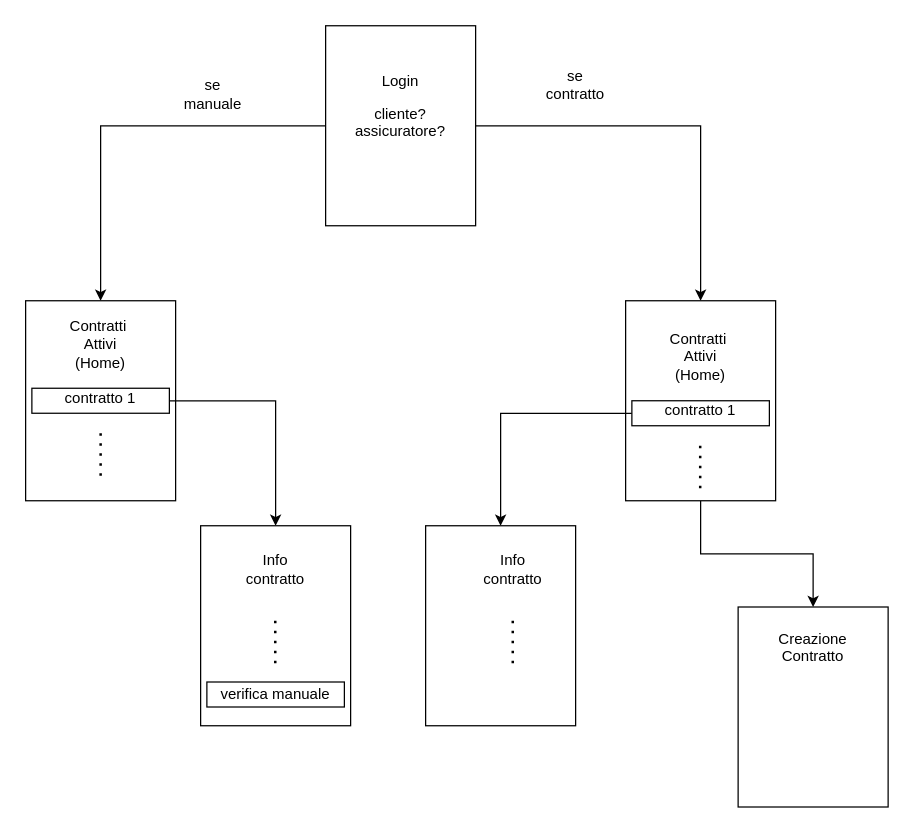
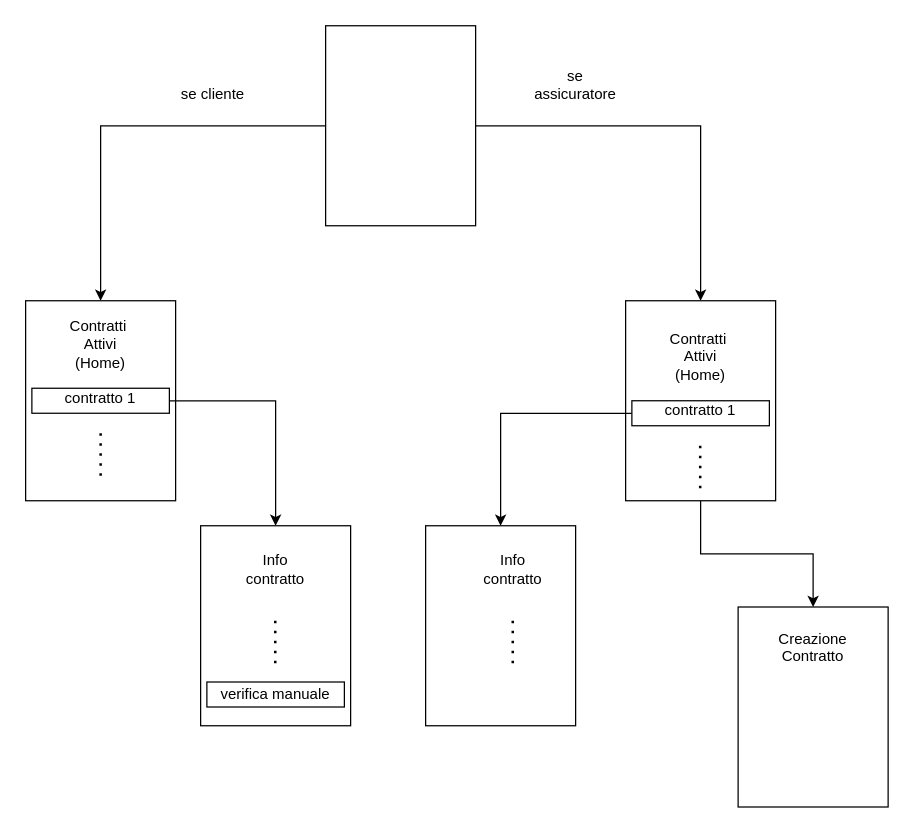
node "Login": removed
node "se manuale": label "se manuale" -> "se cliente"
node "se contratto": label "se contratto" -> "se assicuratore"
node "cliente? assicuratore?": removed
